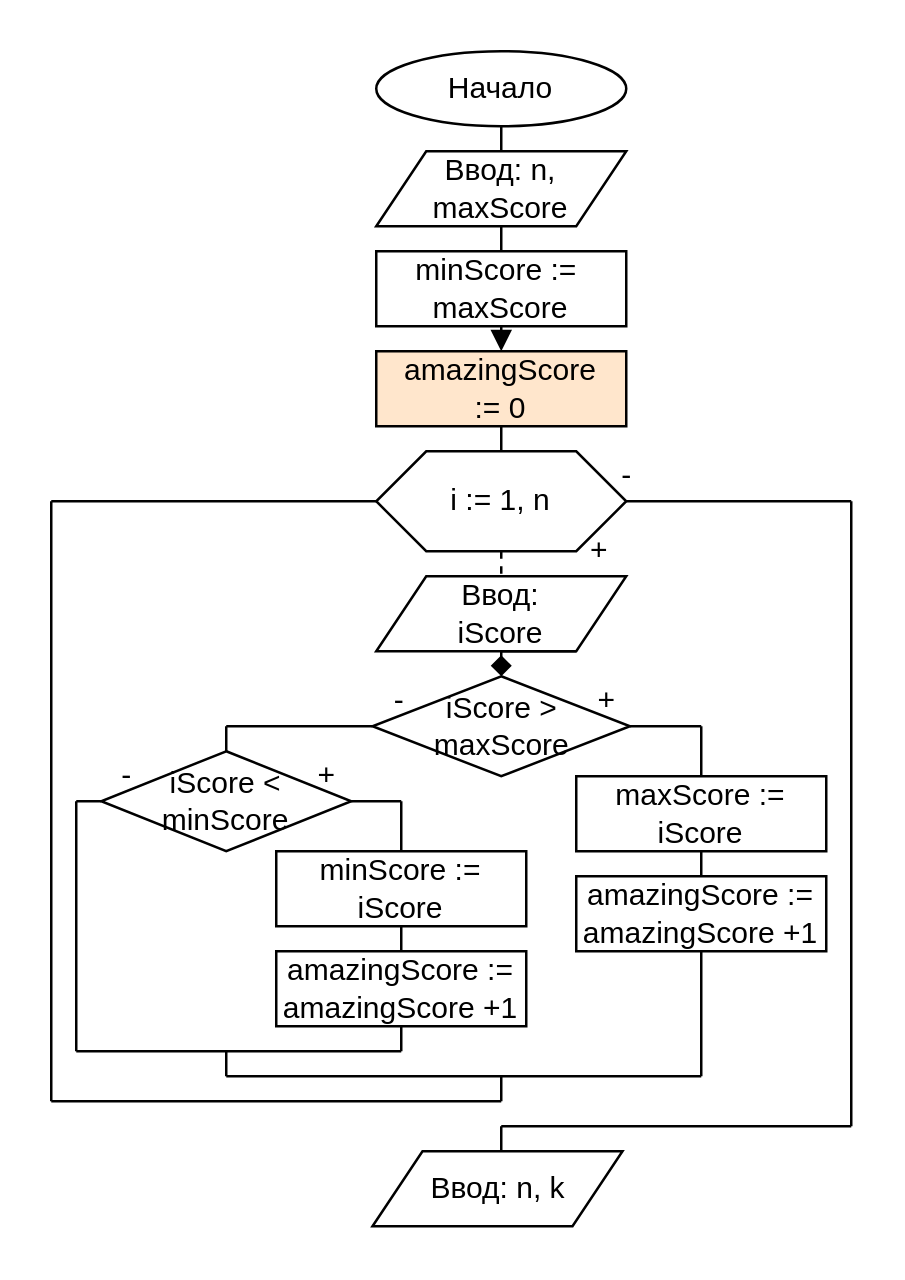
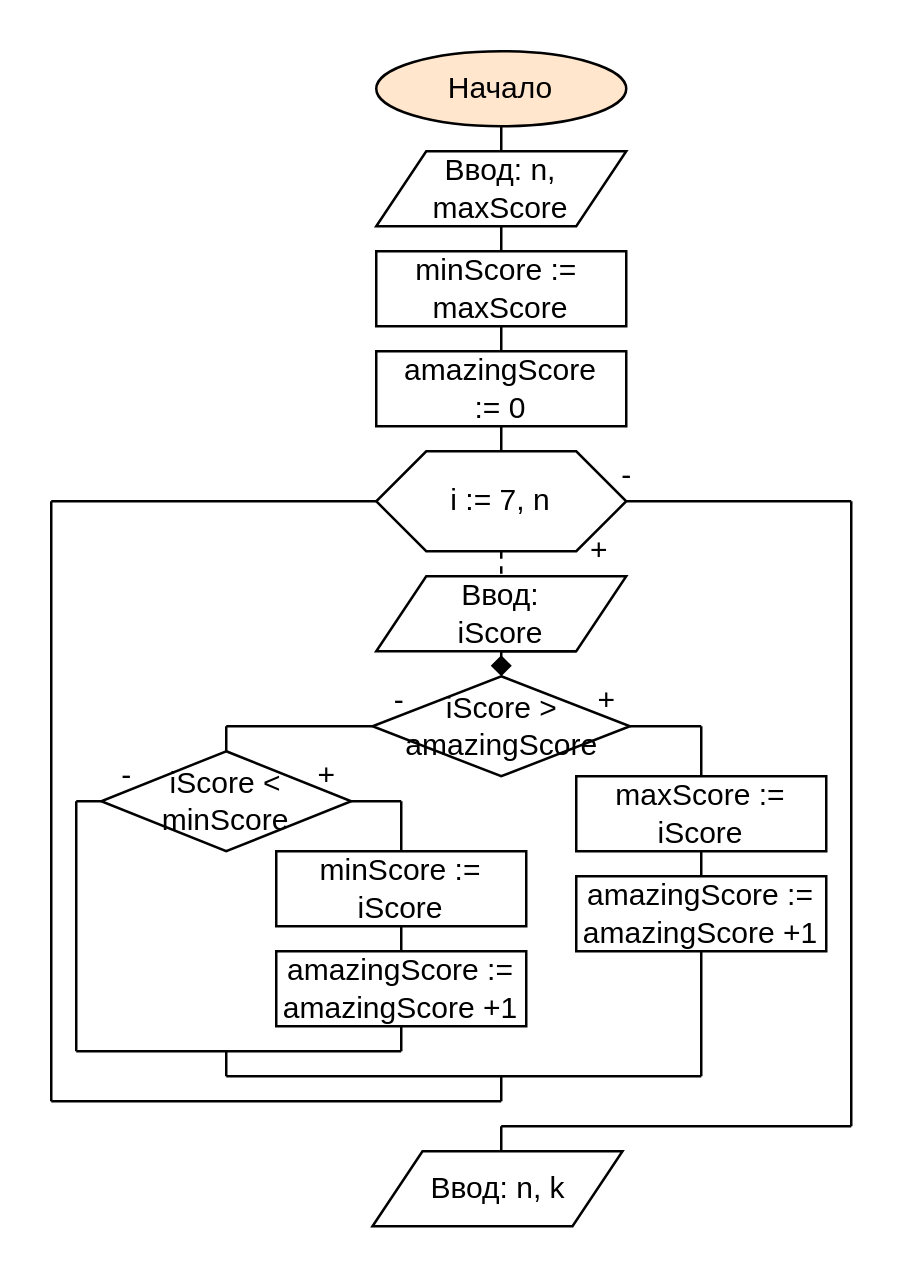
node "Начало": fillcolor #ffffff -> #ffe6cc
edge "minScore := maxScore" -> "amazingScore := 0": arrowhead block -> none
node "amazingScore := 0": fillcolor #ffe6cc -> #ffffff
node "i := 1, n": label "i := 1, n" -> "i := 7, n"
node "iScore > maxScore": label "iScore > maxScore" -> "iScore > amazingScore"
